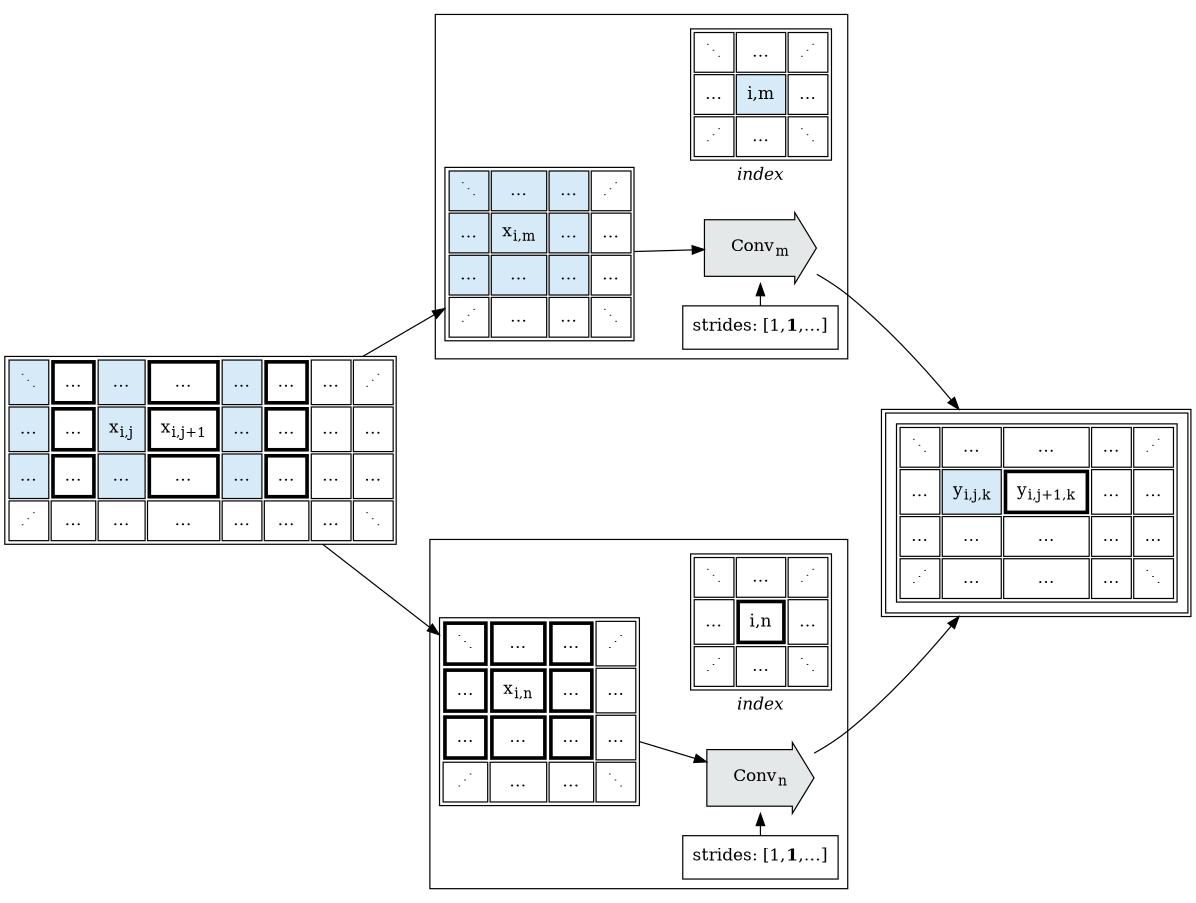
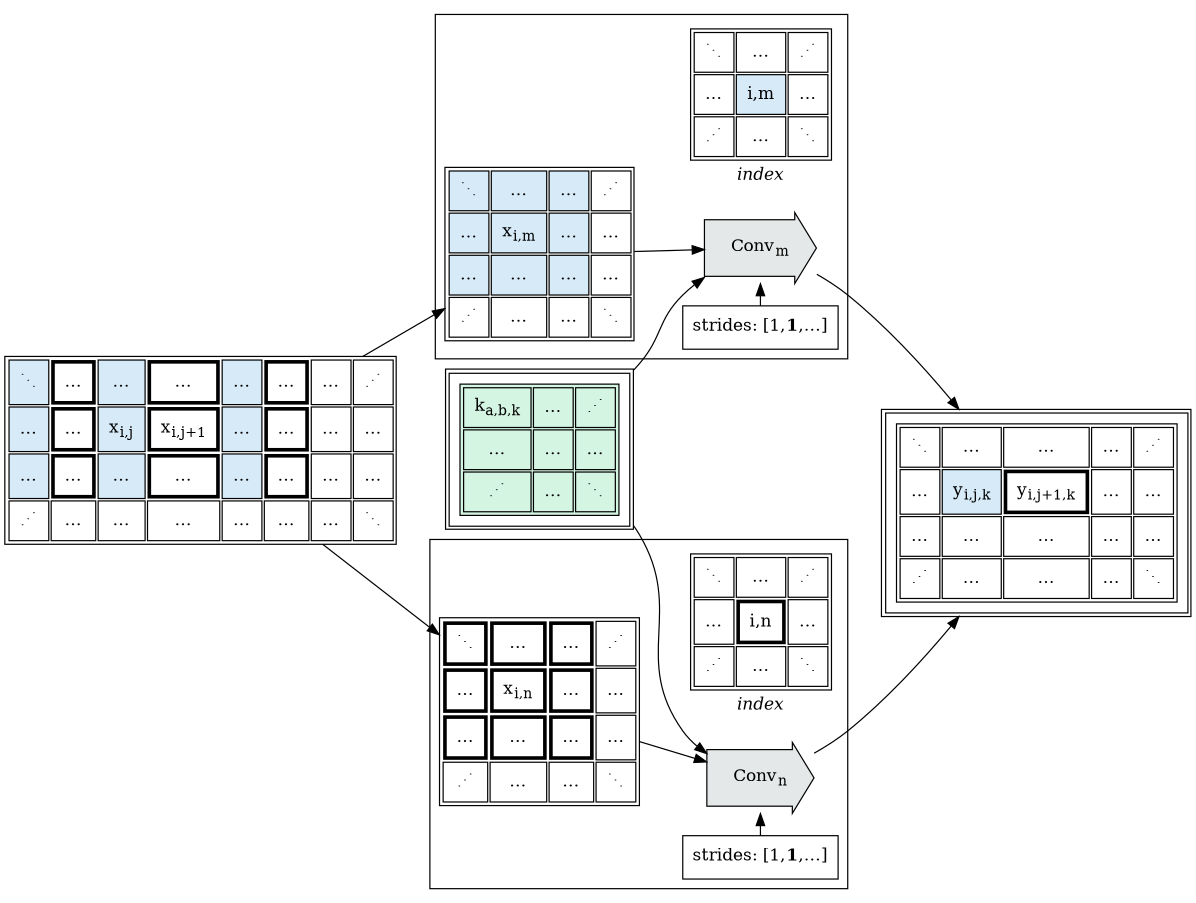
node "k": added
